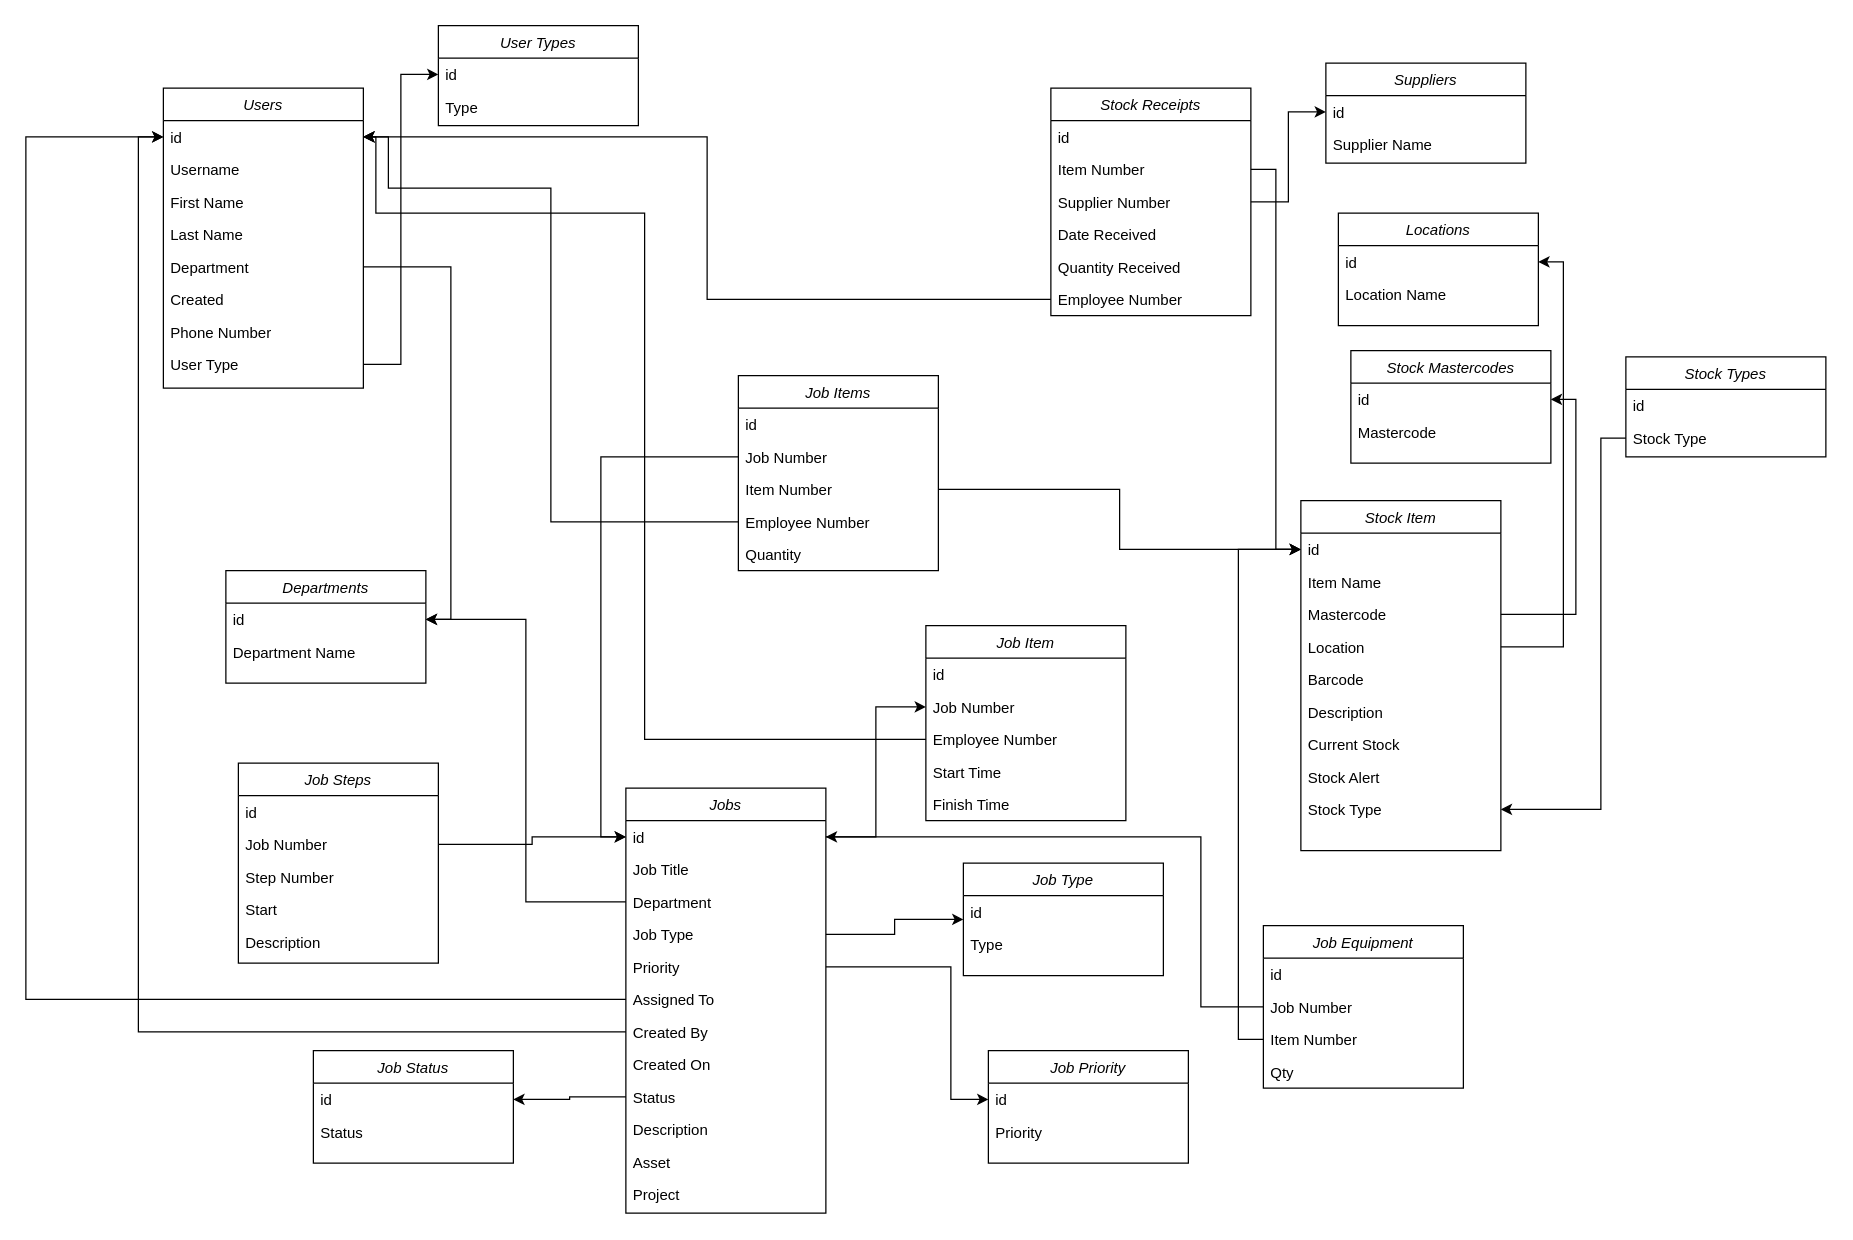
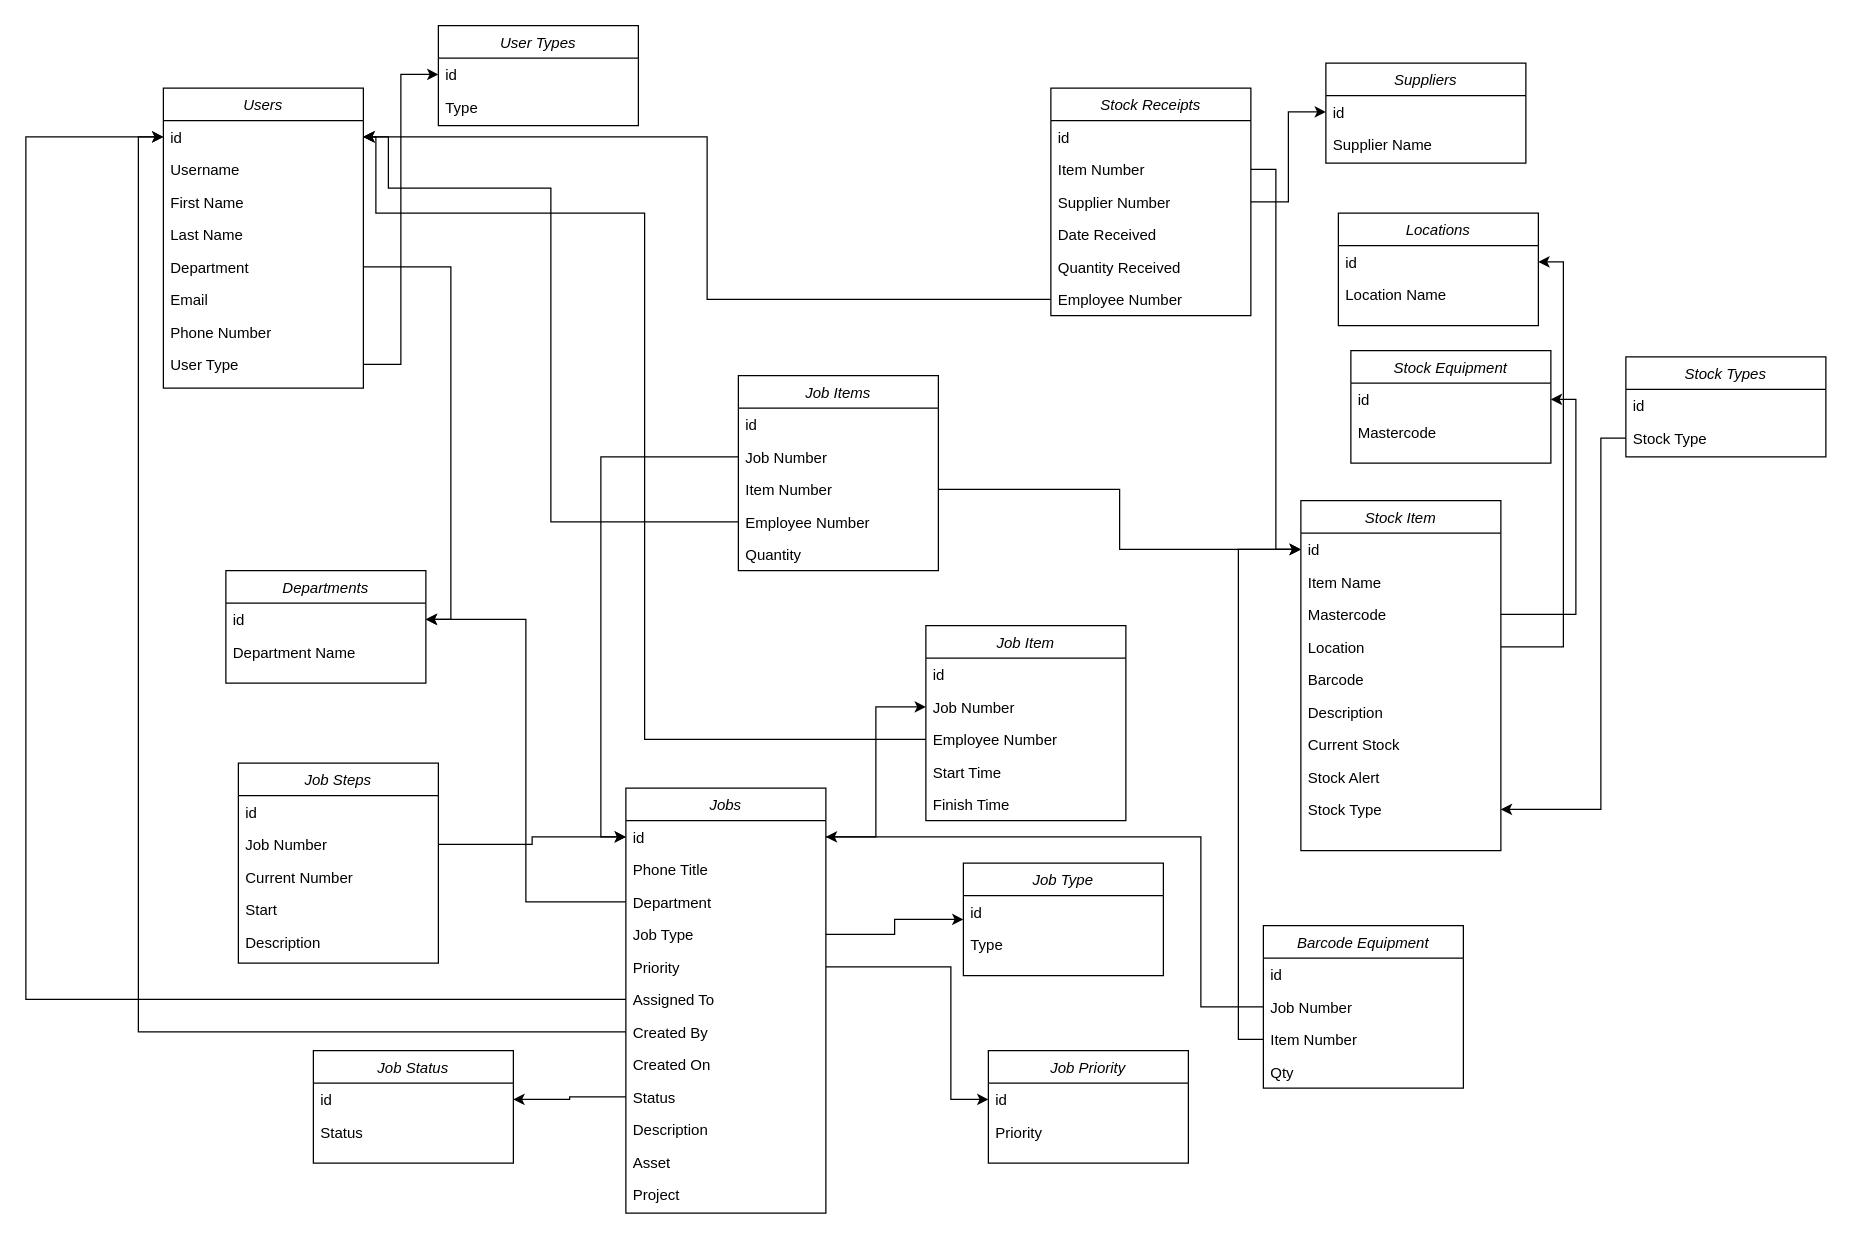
node "Created": label "Created" -> "Email"
node "Stock Mastercodes": label "Stock Mastercodes" -> "Stock Equipment"
node "Job Title": label "Job Title" -> "Phone Title"
node "Step Number": label "Step Number" -> "Current Number"
node "Job Equipment": label "Job Equipment" -> "Barcode Equipment"
